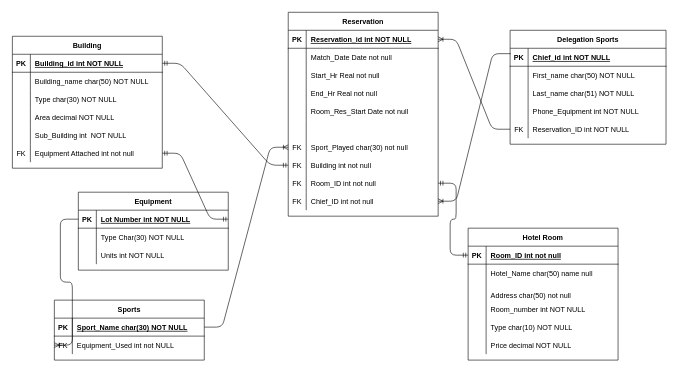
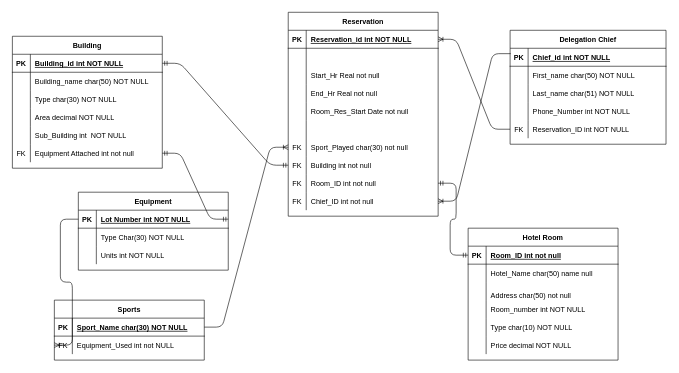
node "Delegation Sports": label "Delegation Sports" -> "Delegation Chief"
node "Match_Date Date not null": removed
node "Phone_Equipment int NOT NULL": label "Phone_Equipment int NOT NULL" -> "Phone_Number int NOT NULL"
